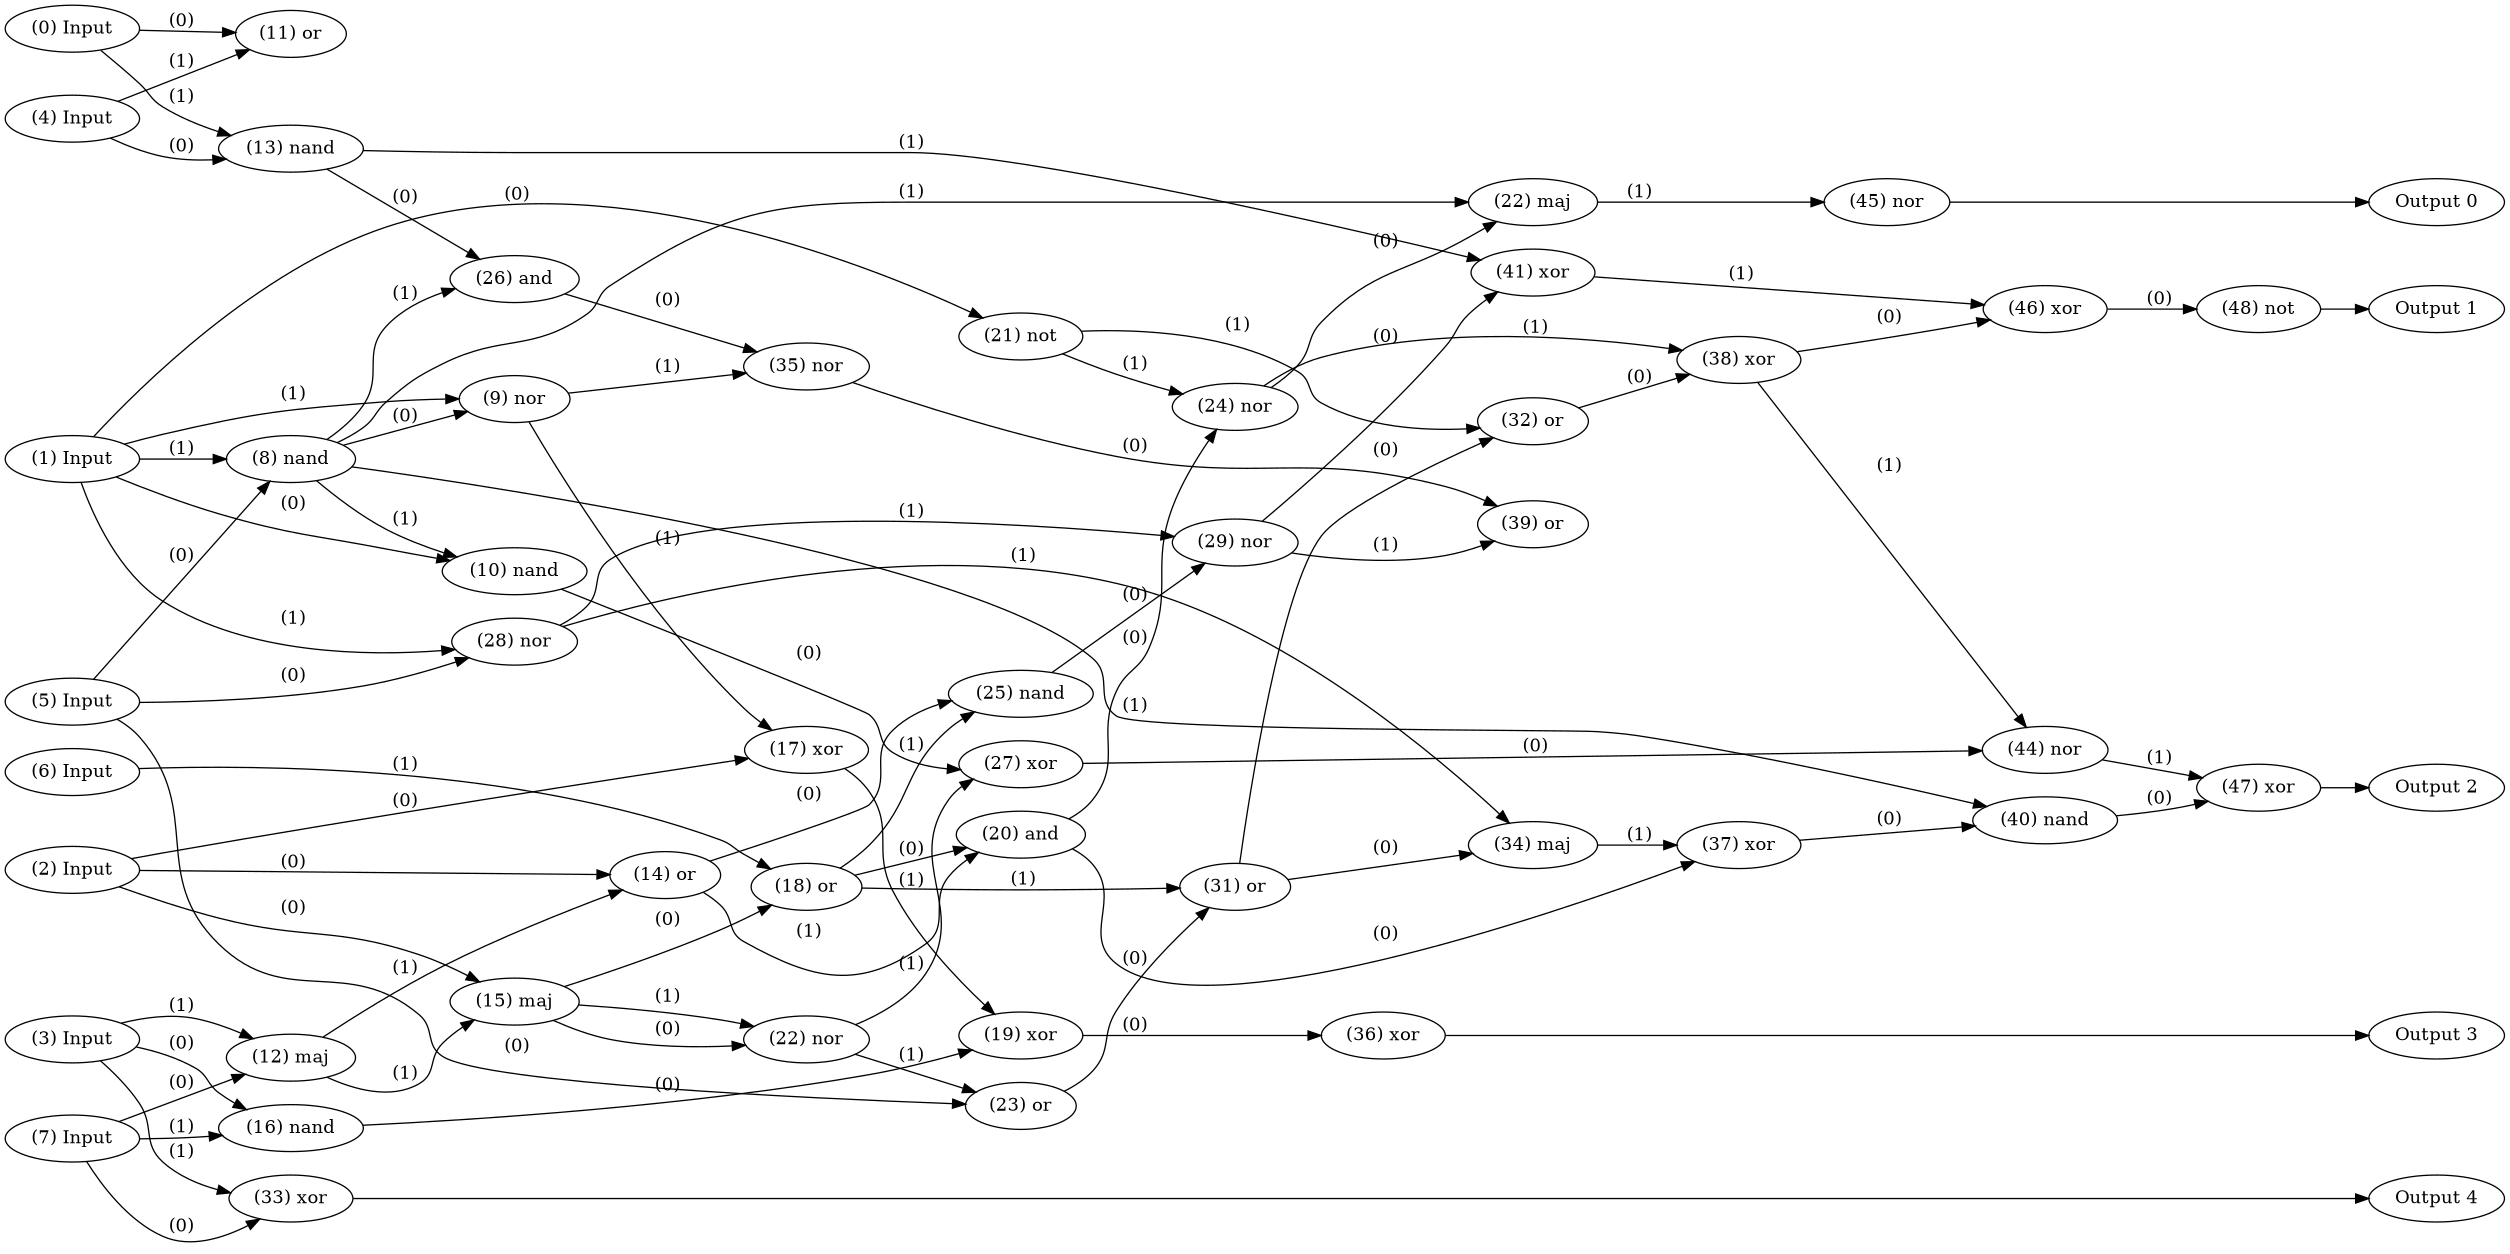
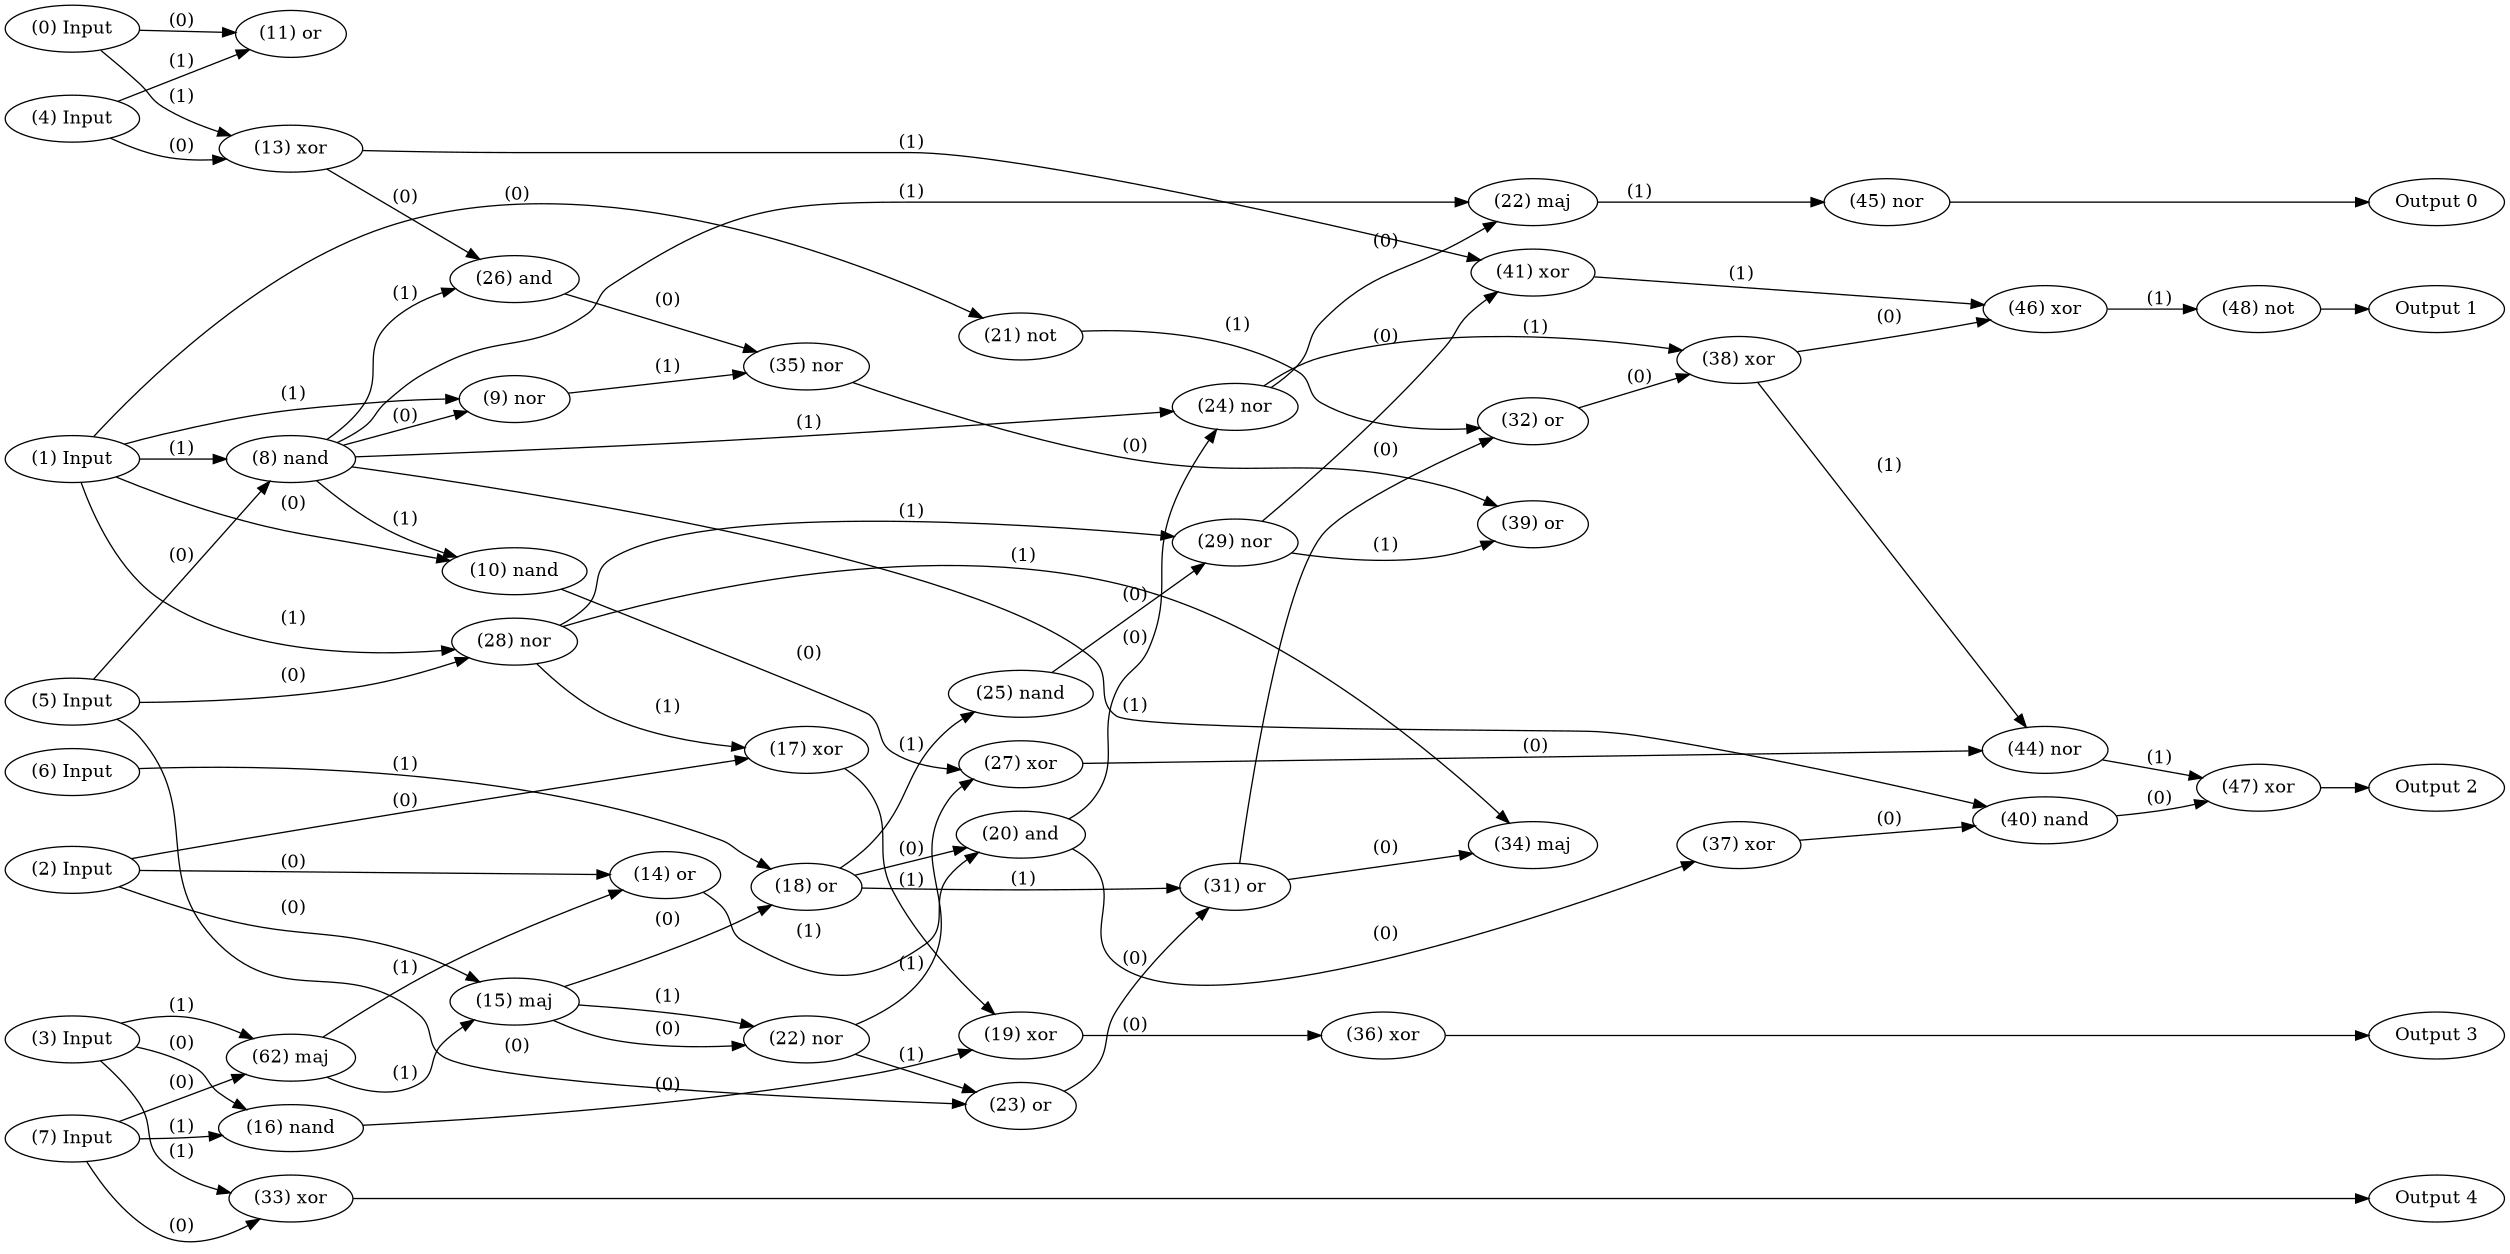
node "(13) nand": label "(13) nand" -> "(13) xor"
edge "(46) xor" -> "(48) not": label " (0)" -> " (1)"
edge "(21) not" -> "(24) nor": now "(8) nand" -> "(24) nor"
edge "(9) nor" -> "(17) xor": now "(28) nor" -> "(17) xor"
edge "(14) or" -> "(25) nand": removed, label "(0)"
edge "(34) maj" -> "(37) xor": removed, label "(1)"
node "(12) maj": label "(12) maj" -> "(62) maj"
